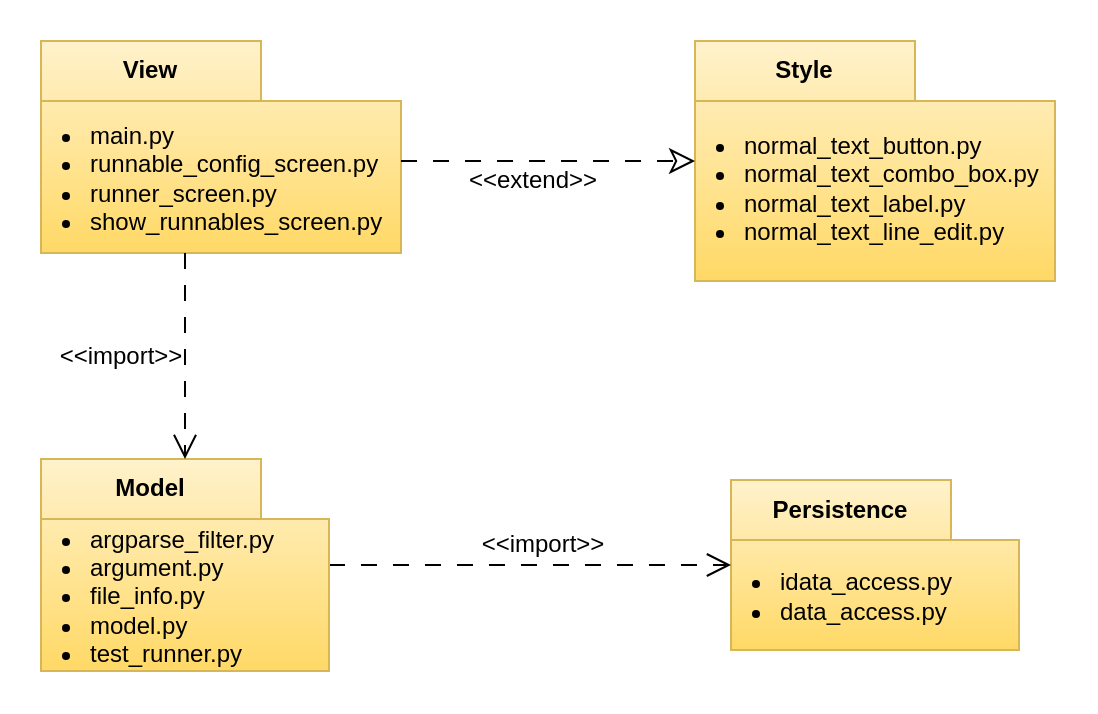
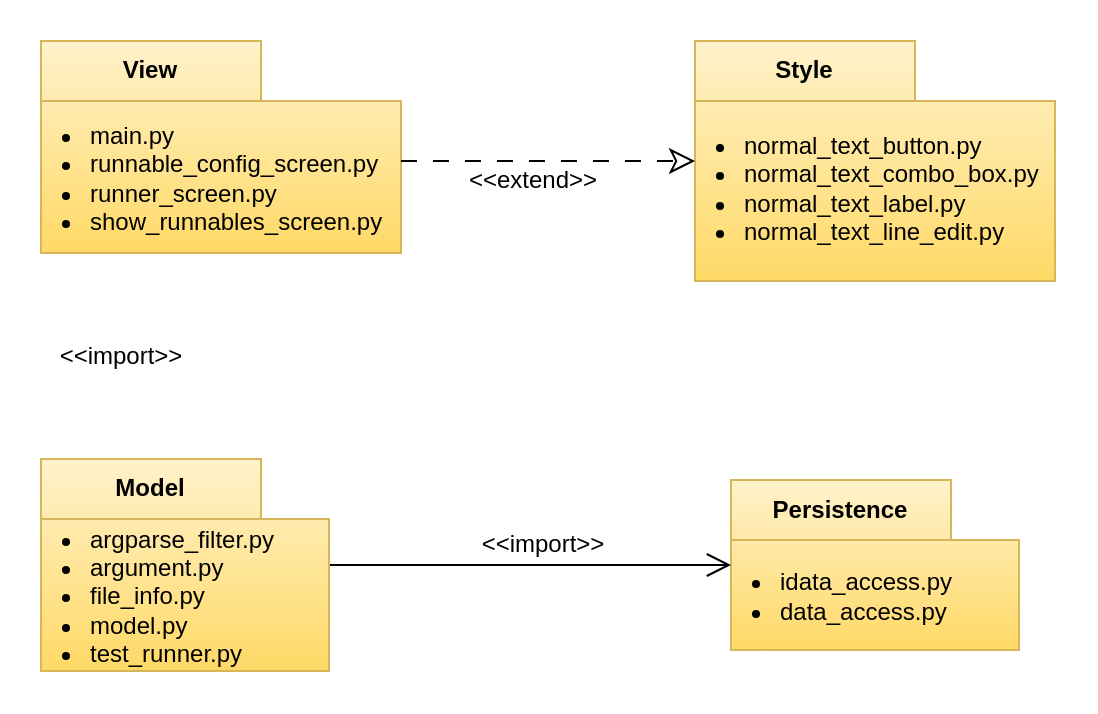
edge "View" -> "Model": removed
edge "Model" -> "Persistence": style dashed -> solid
